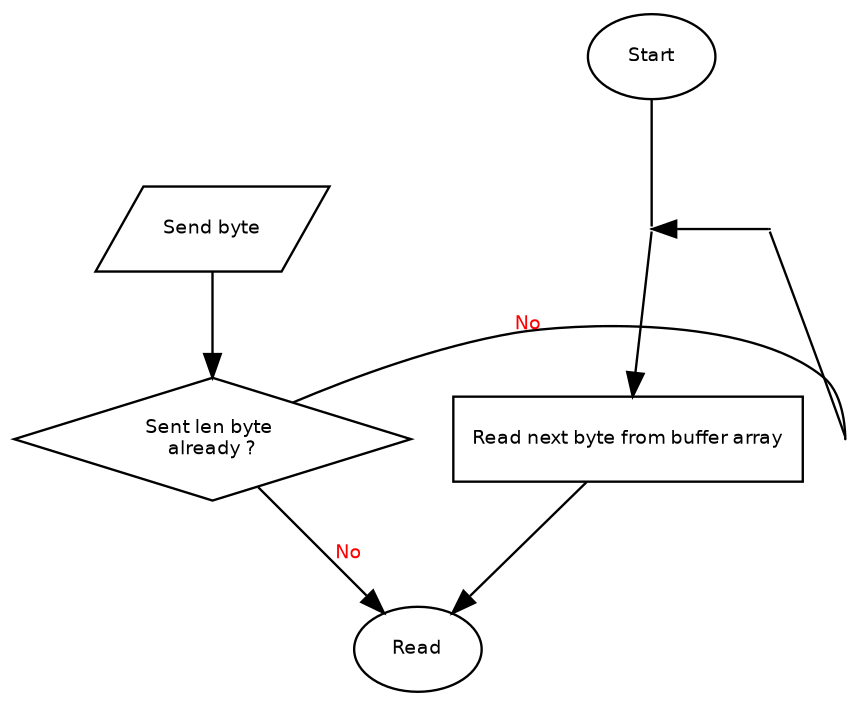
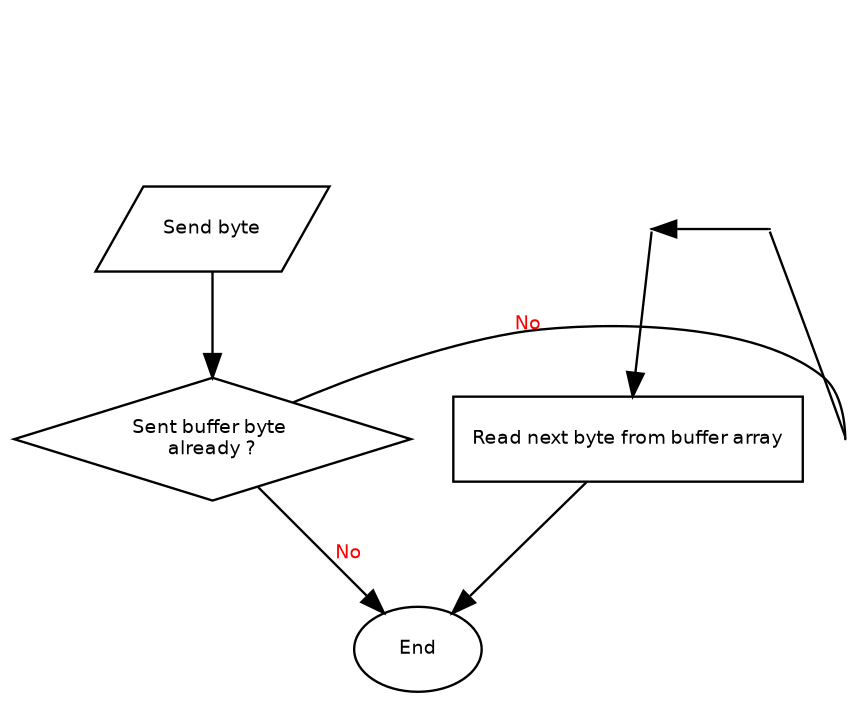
node "Start": removed
node "Sent len byte already ?": label "Sent len byte already ?" -> "Sent buffer byte already ?"
node "Read": label "Read" -> "End"
